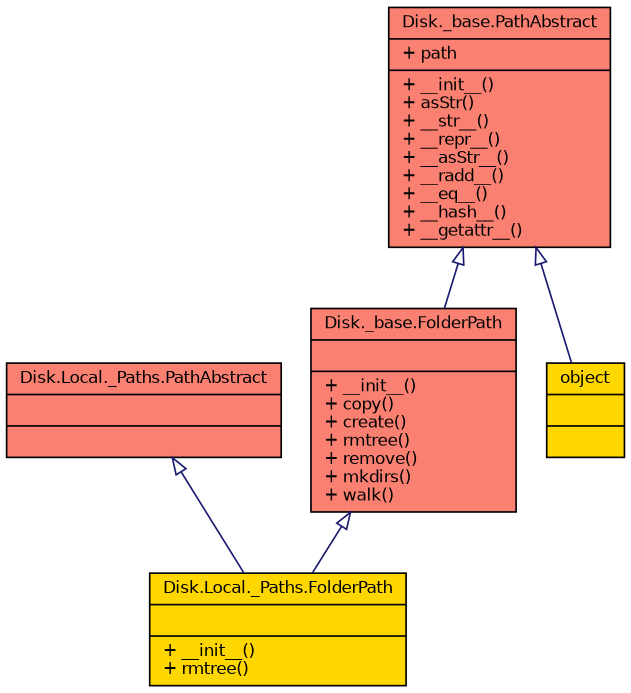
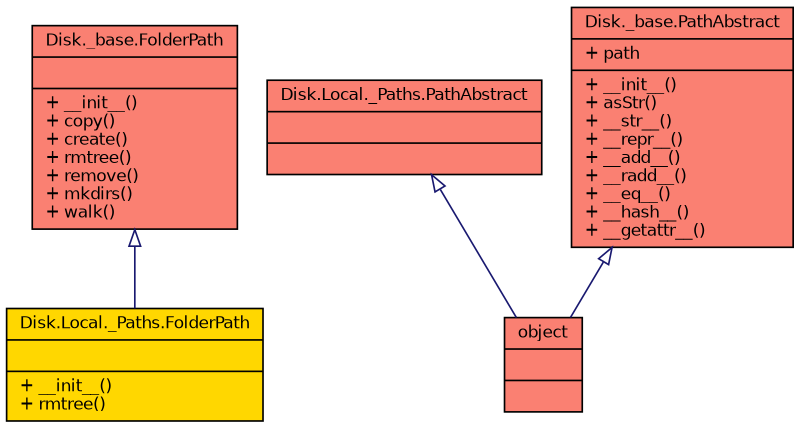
node "Disk._base.PathAbstract": text "+ __asStr__()" -> "+ __add__()"
edge "Disk._base.FolderPath" -> "Disk._base.PathAbstract": removed
node "object": fillcolor gold -> salmon
edge "Disk.Local._Paths.FolderPath" -> "Disk.Local._Paths.PathAbstract": now "object" -> "Disk.Local._Paths.PathAbstract"
